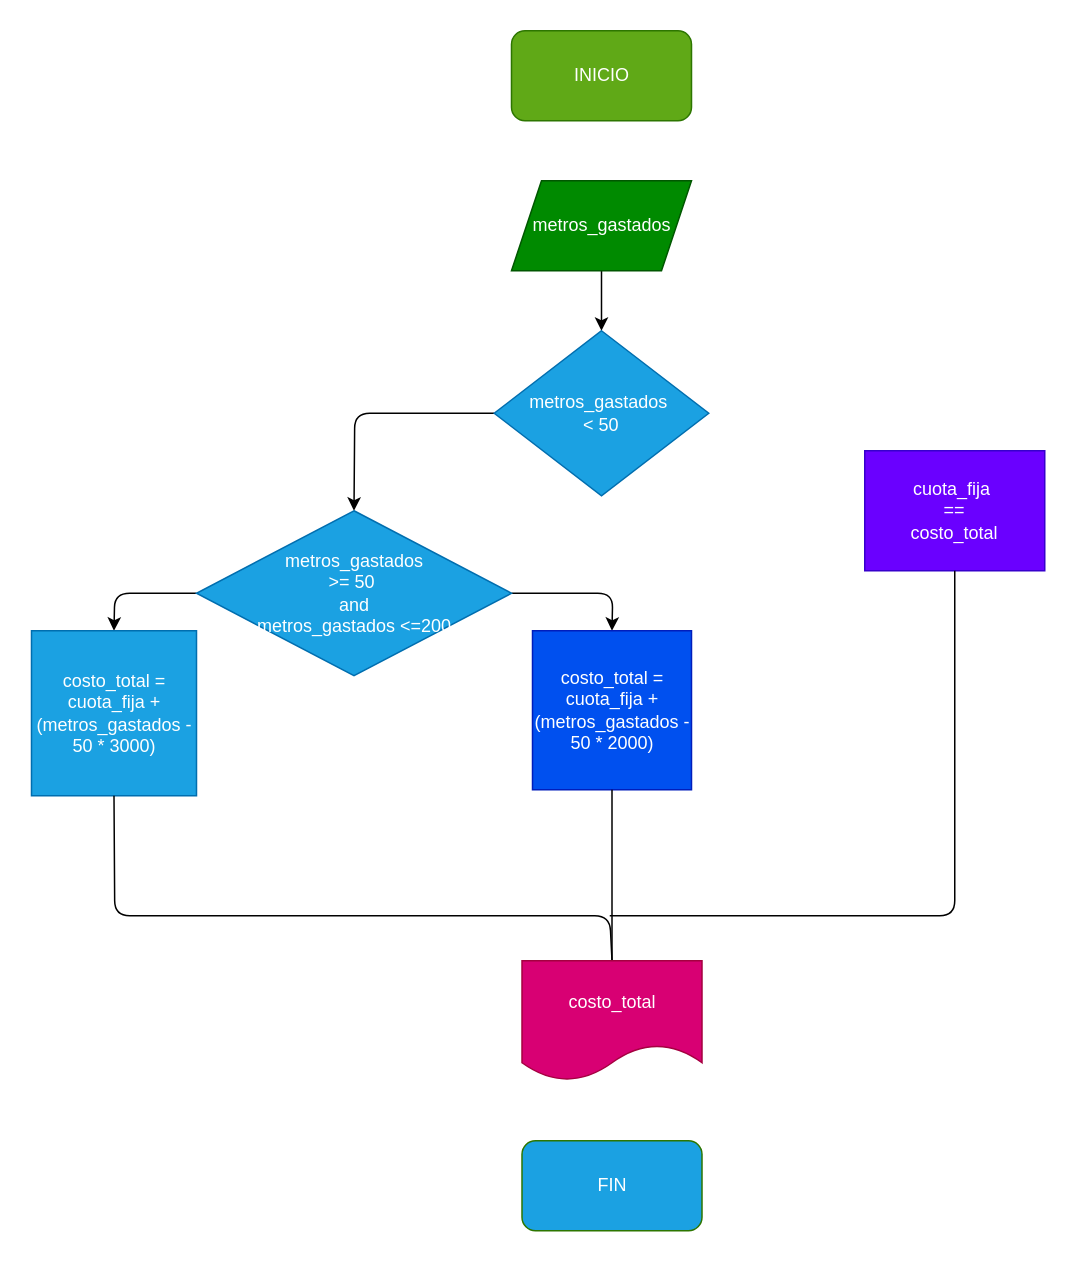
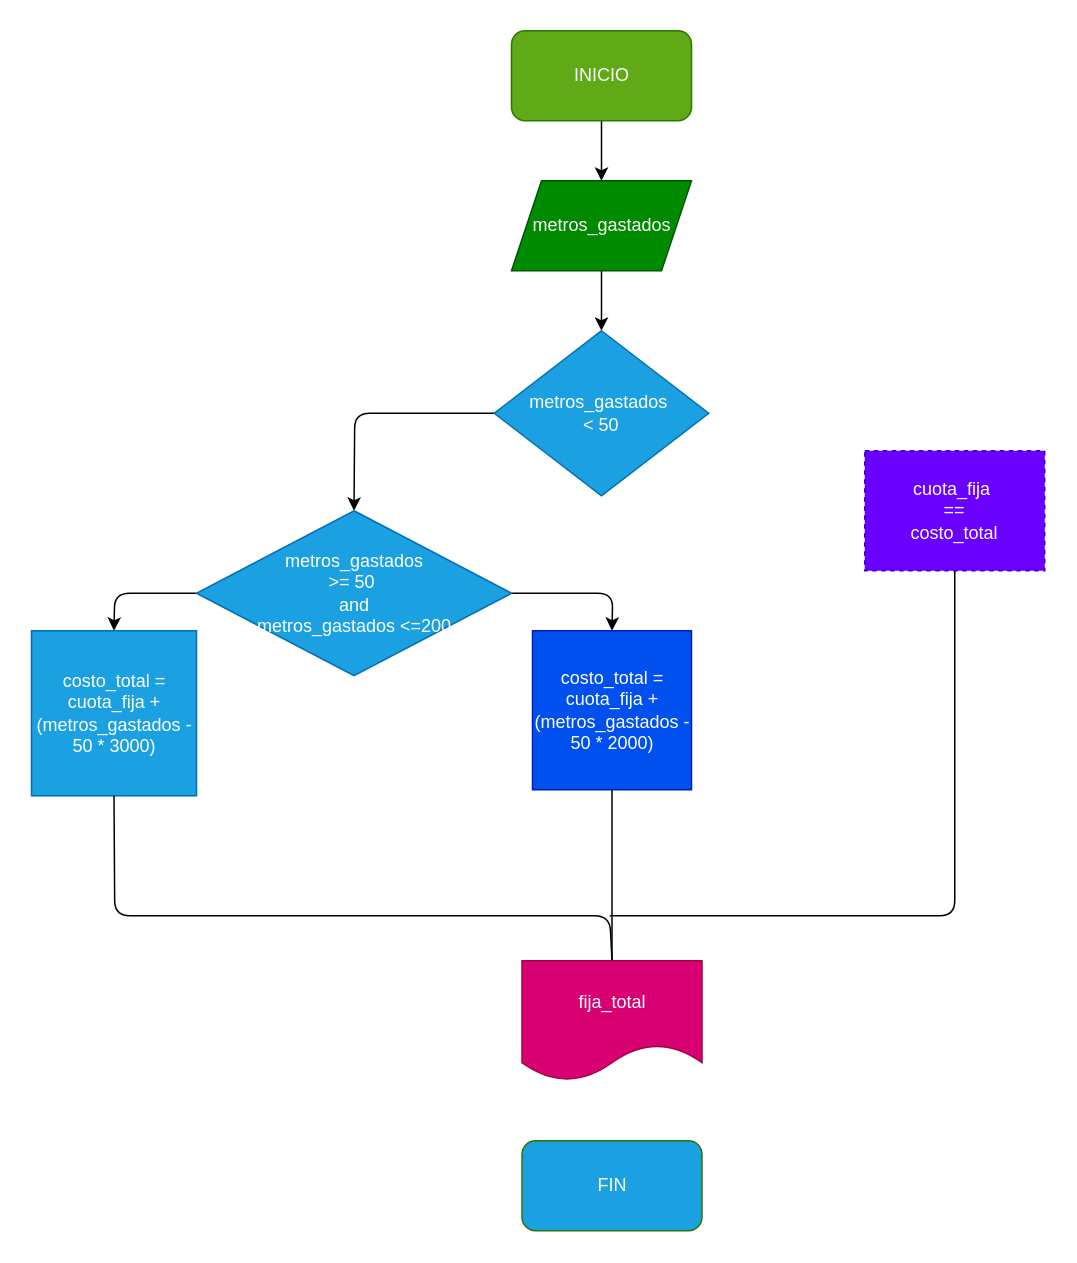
edge "INICIO" -> "metros_gastados": added
node "cuota_fija == costo_total": style solid -> dashed
node "costo_total": label "costo_total" -> "fija_total"
